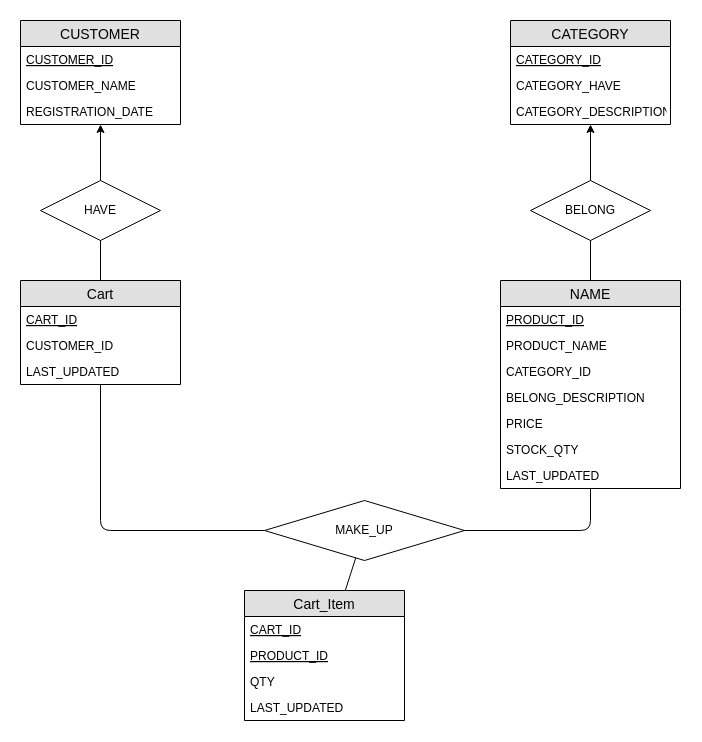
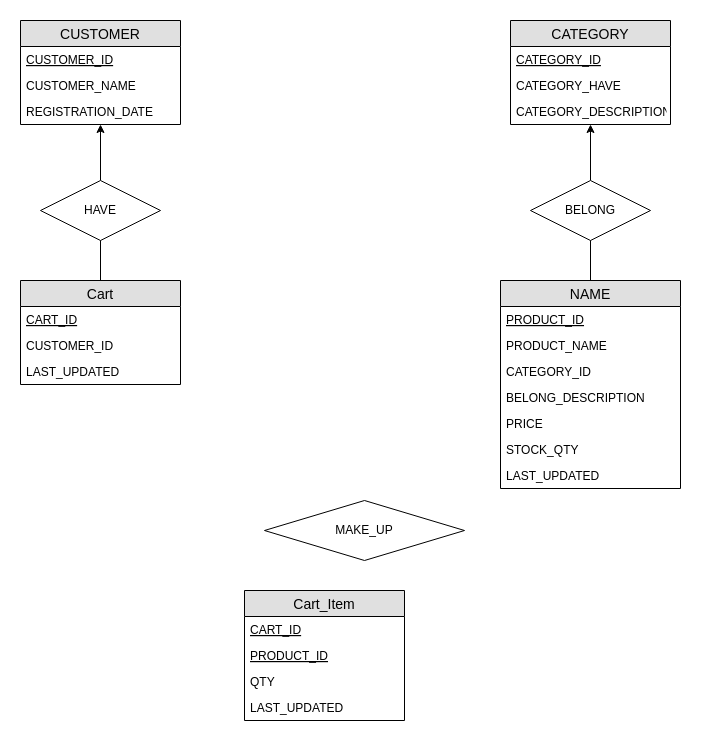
edge "Cart" -- "MAKE_UP": removed
edge "NAME" -- "MAKE_UP": removed
edge "MAKE_UP" -- "Cart_Item": removed
